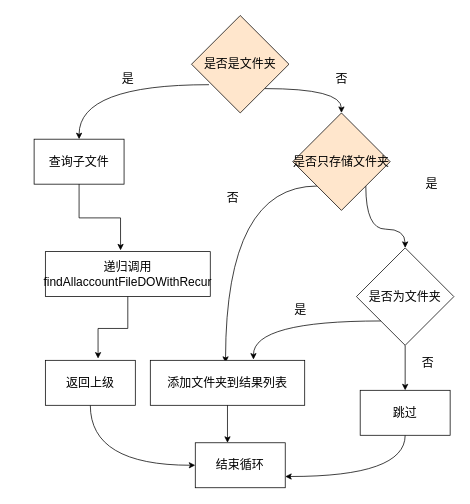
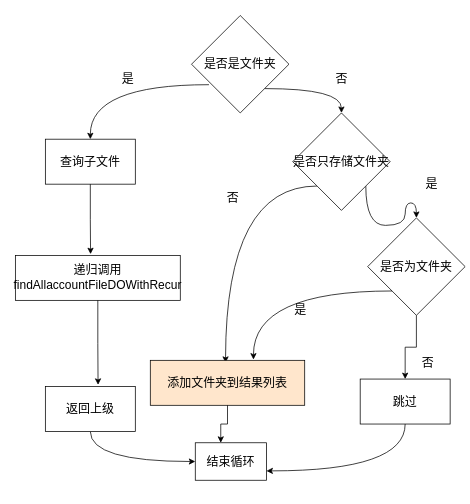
node "是否是文件夹": fillcolor #ffe6cc -> #ffffff
node "查询子文件": moved (79, 162) -> (90, 162)
node "是否只存储文件夹": fillcolor #ffe6cc -> #ffffff
node "递归调用 findAllaccountFileDOWithRecur": moved (128, 274) -> (98, 278)
node "是否为文件夹": moved (405, 297) -> (417, 267)
node "返回上级": moved (90, 383) -> (90, 409)
node "添加文件夹到结果列表": fillcolor #ffffff -> #ffe6cc
node "跳过": moved (405, 413) -> (405, 402)
node "结束循环": size 90x45 -> 71x38
